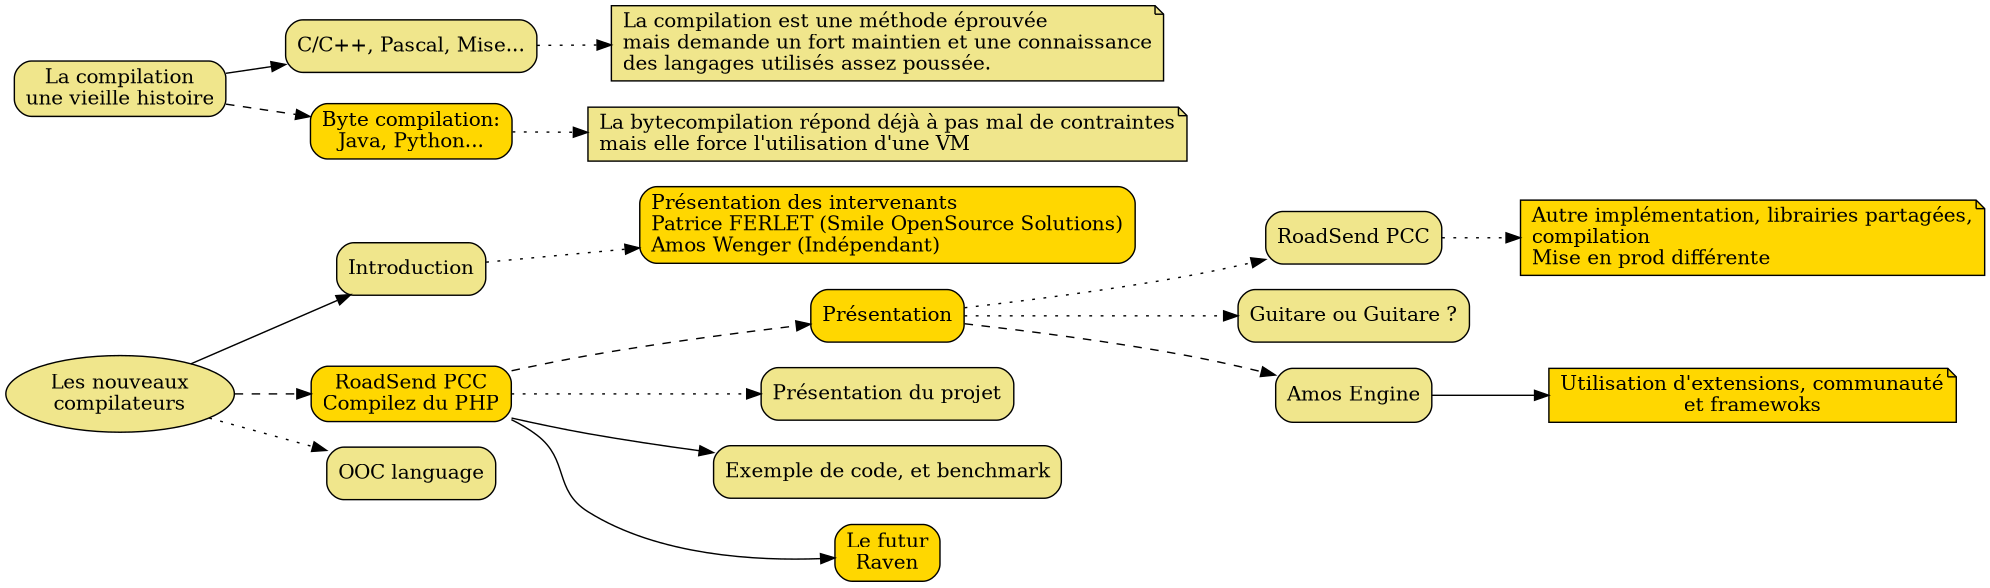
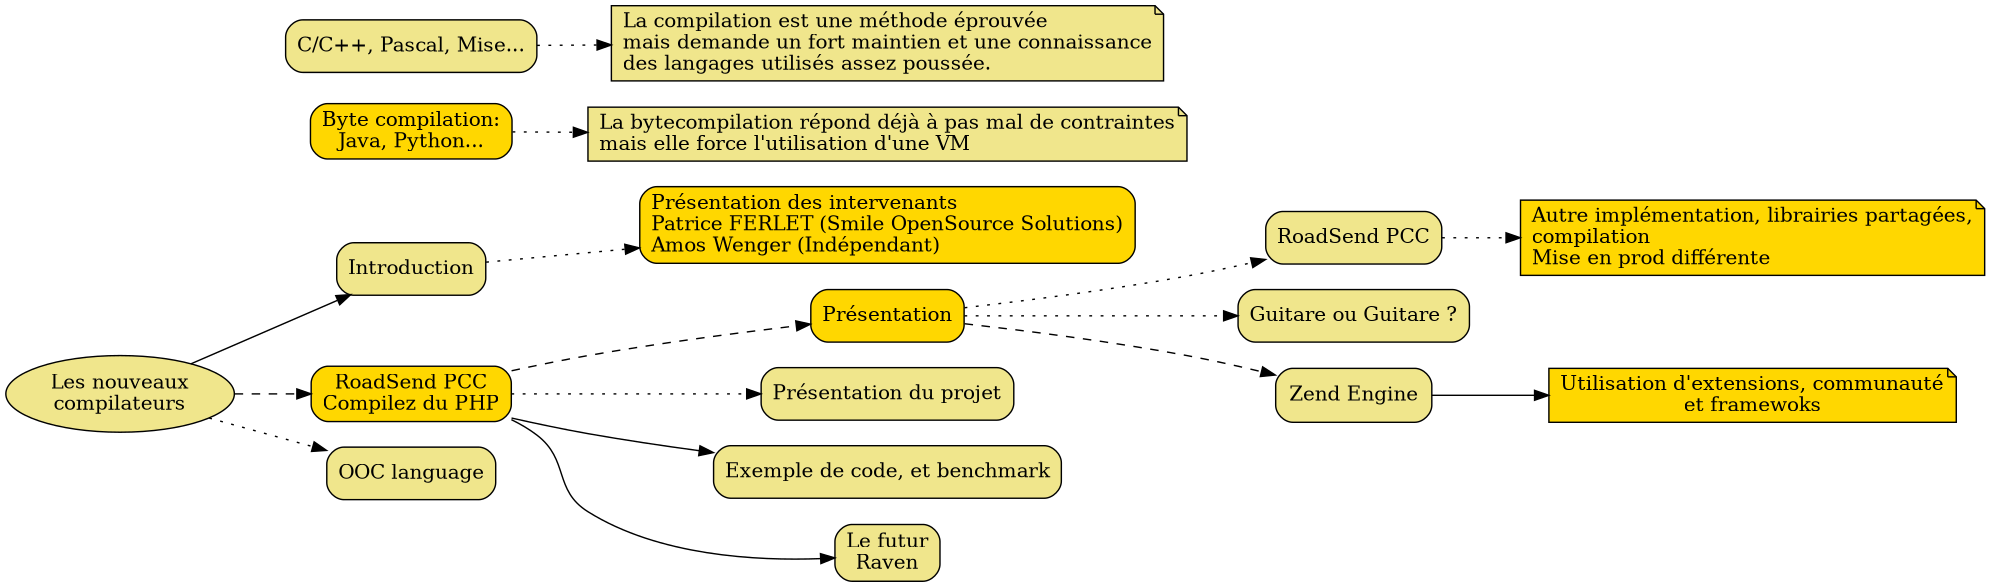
node "La compilation une vieille histoire": removed
node "Amos Engine": label "Amos Engine" -> "Zend Engine"
node "Le futur Raven": fillcolor gold -> khaki
